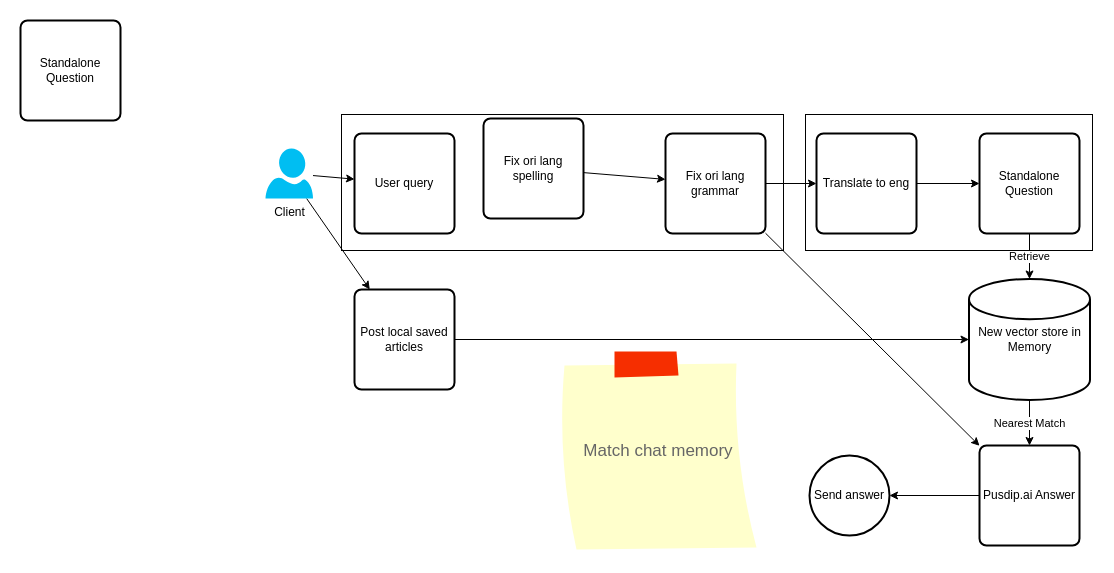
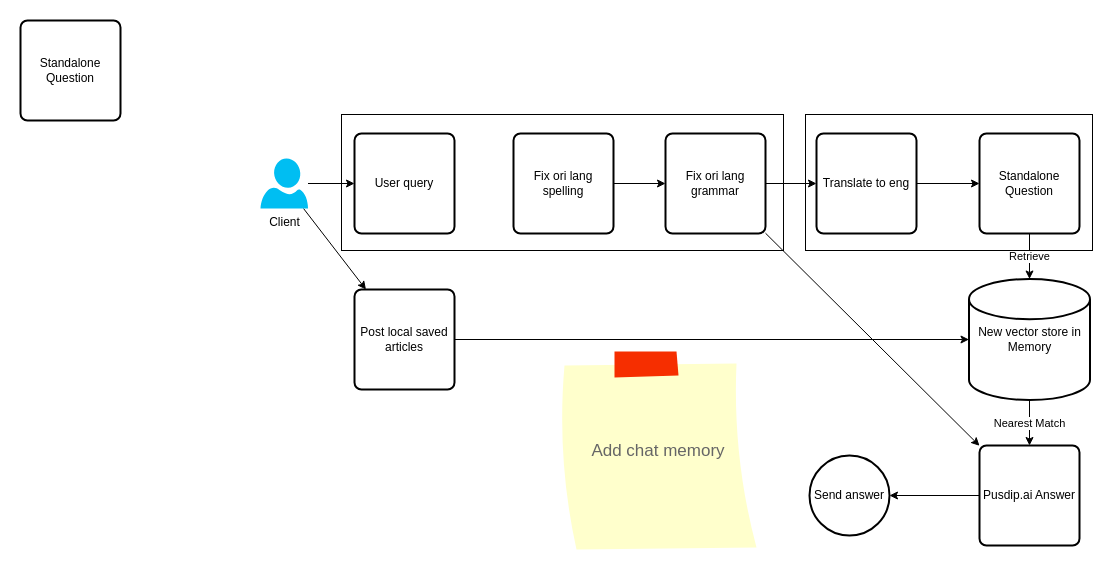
node "Fix ori lang spelling": moved (534, 169) -> (564, 184)
node "Client": moved (289, 174) -> (284, 184)
node "Match chat memory": label "Match chat memory" -> "Add chat memory"
